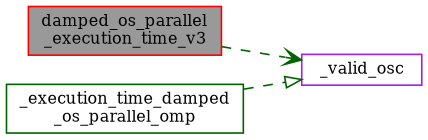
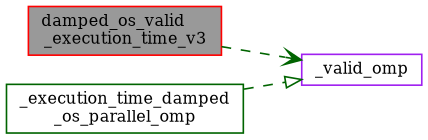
node "damped_os_parallel _execution_time_v3": label "damped_os_parallel _execution_time_v3" -> "damped_os_valid _execution_time_v3"
node "_valid_osc": label "_valid_osc" -> "_valid_omp"
